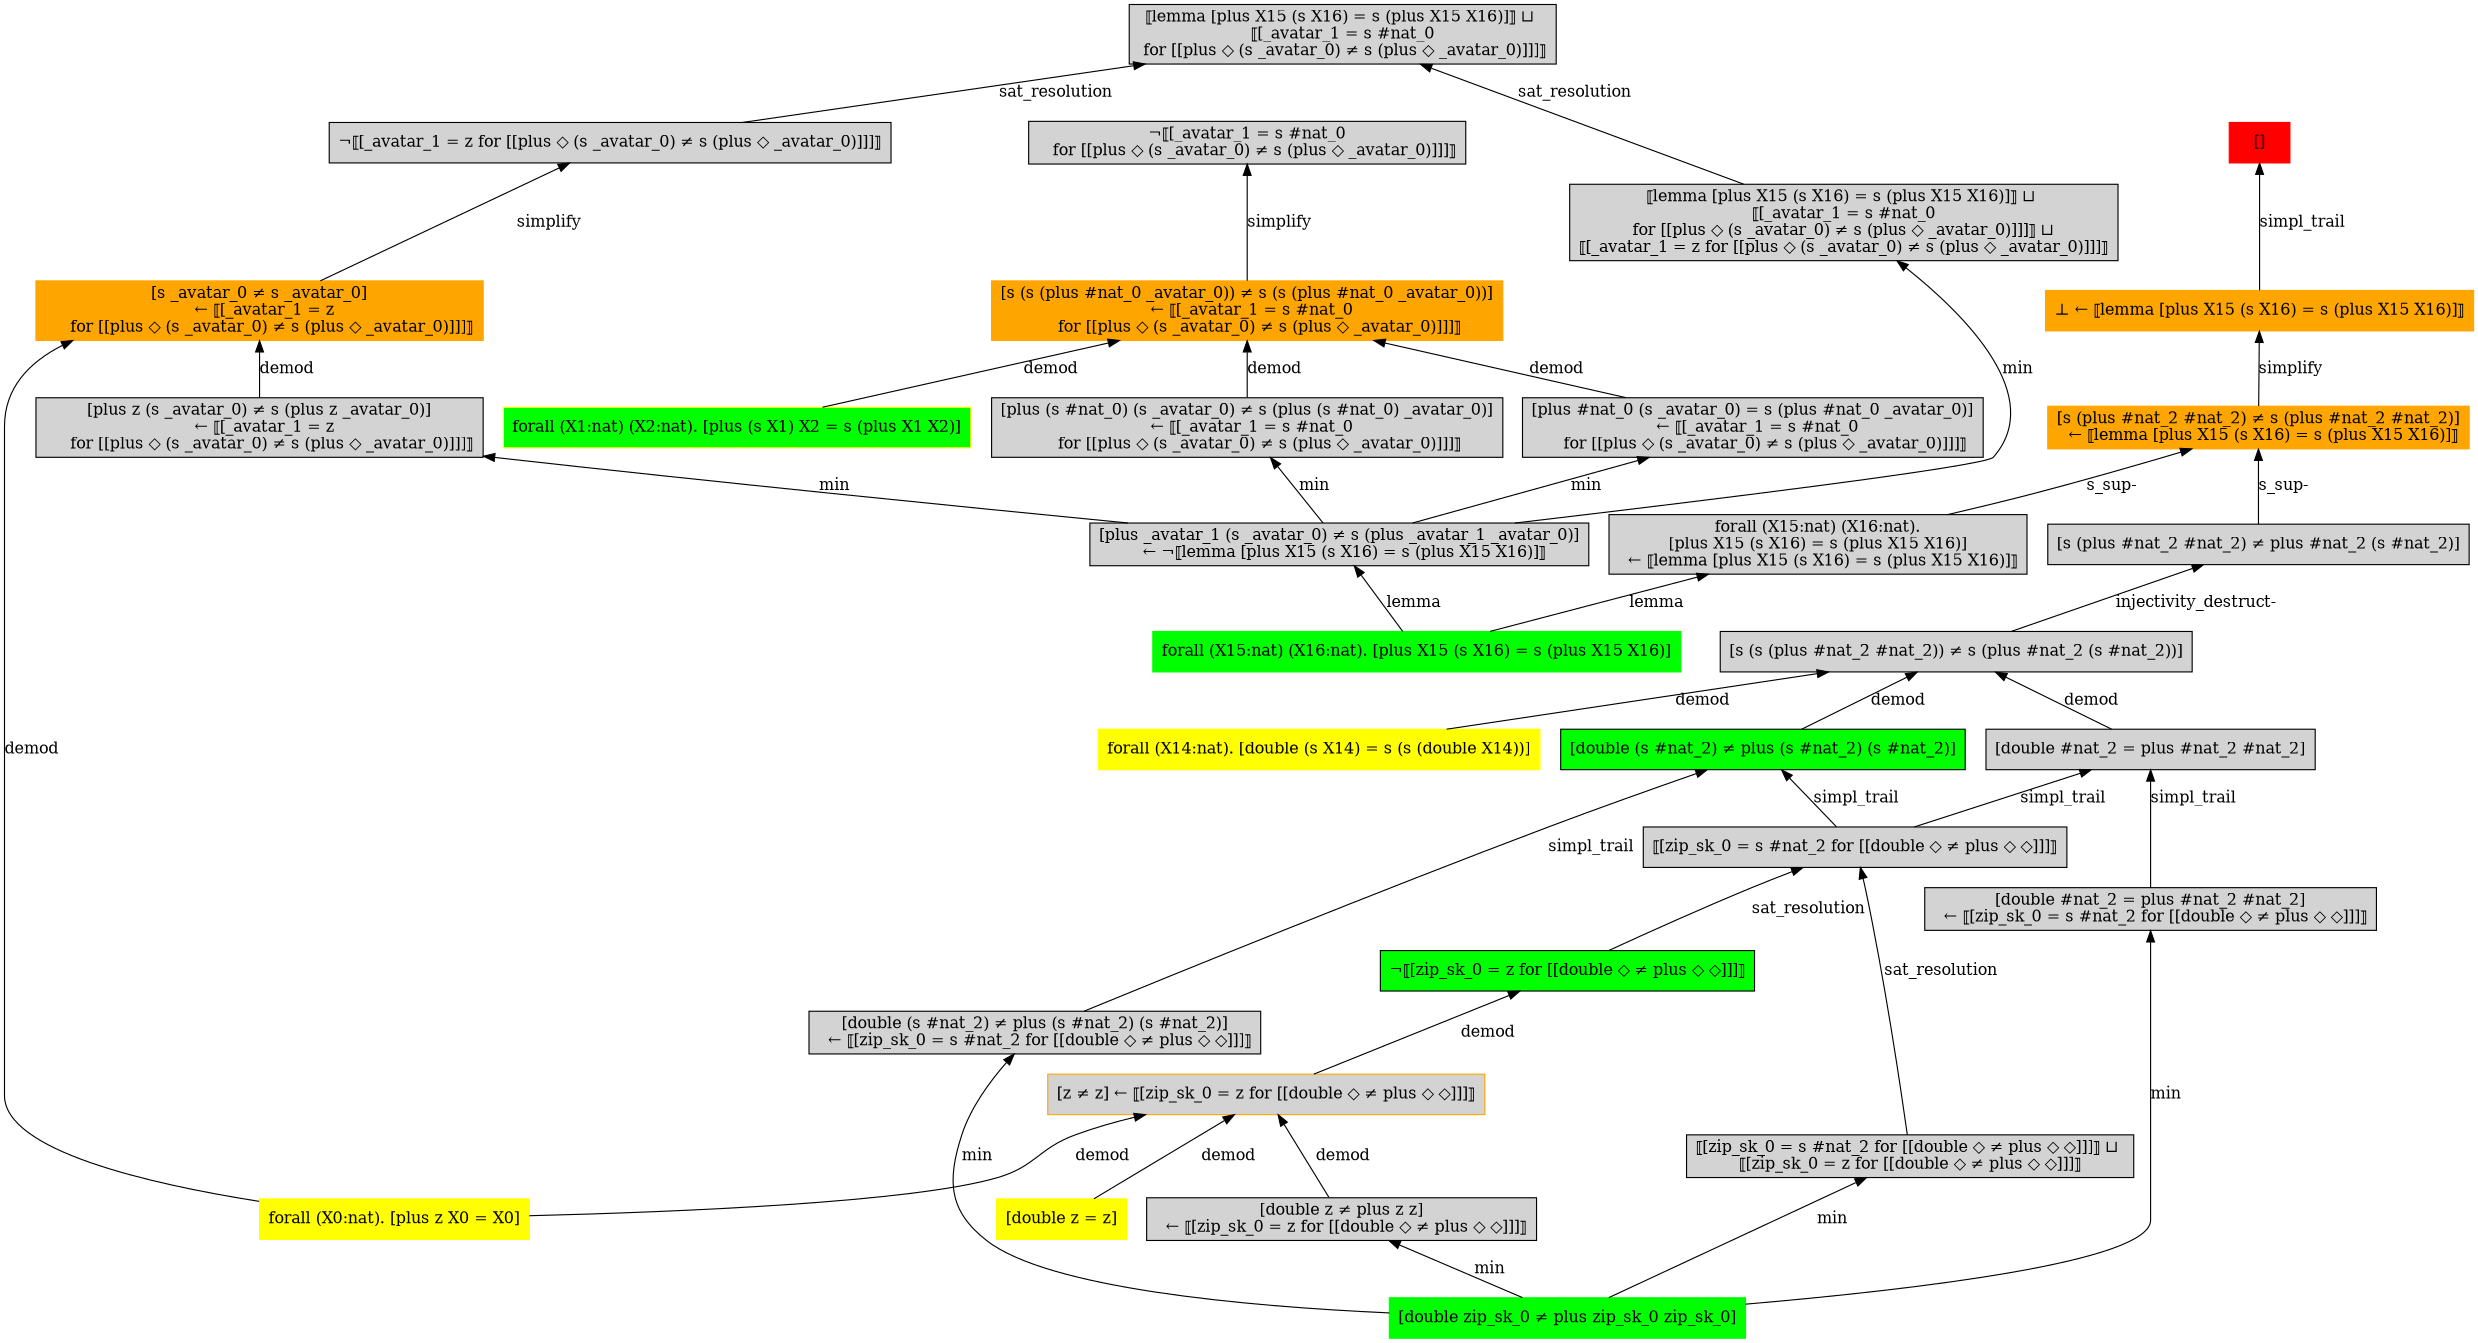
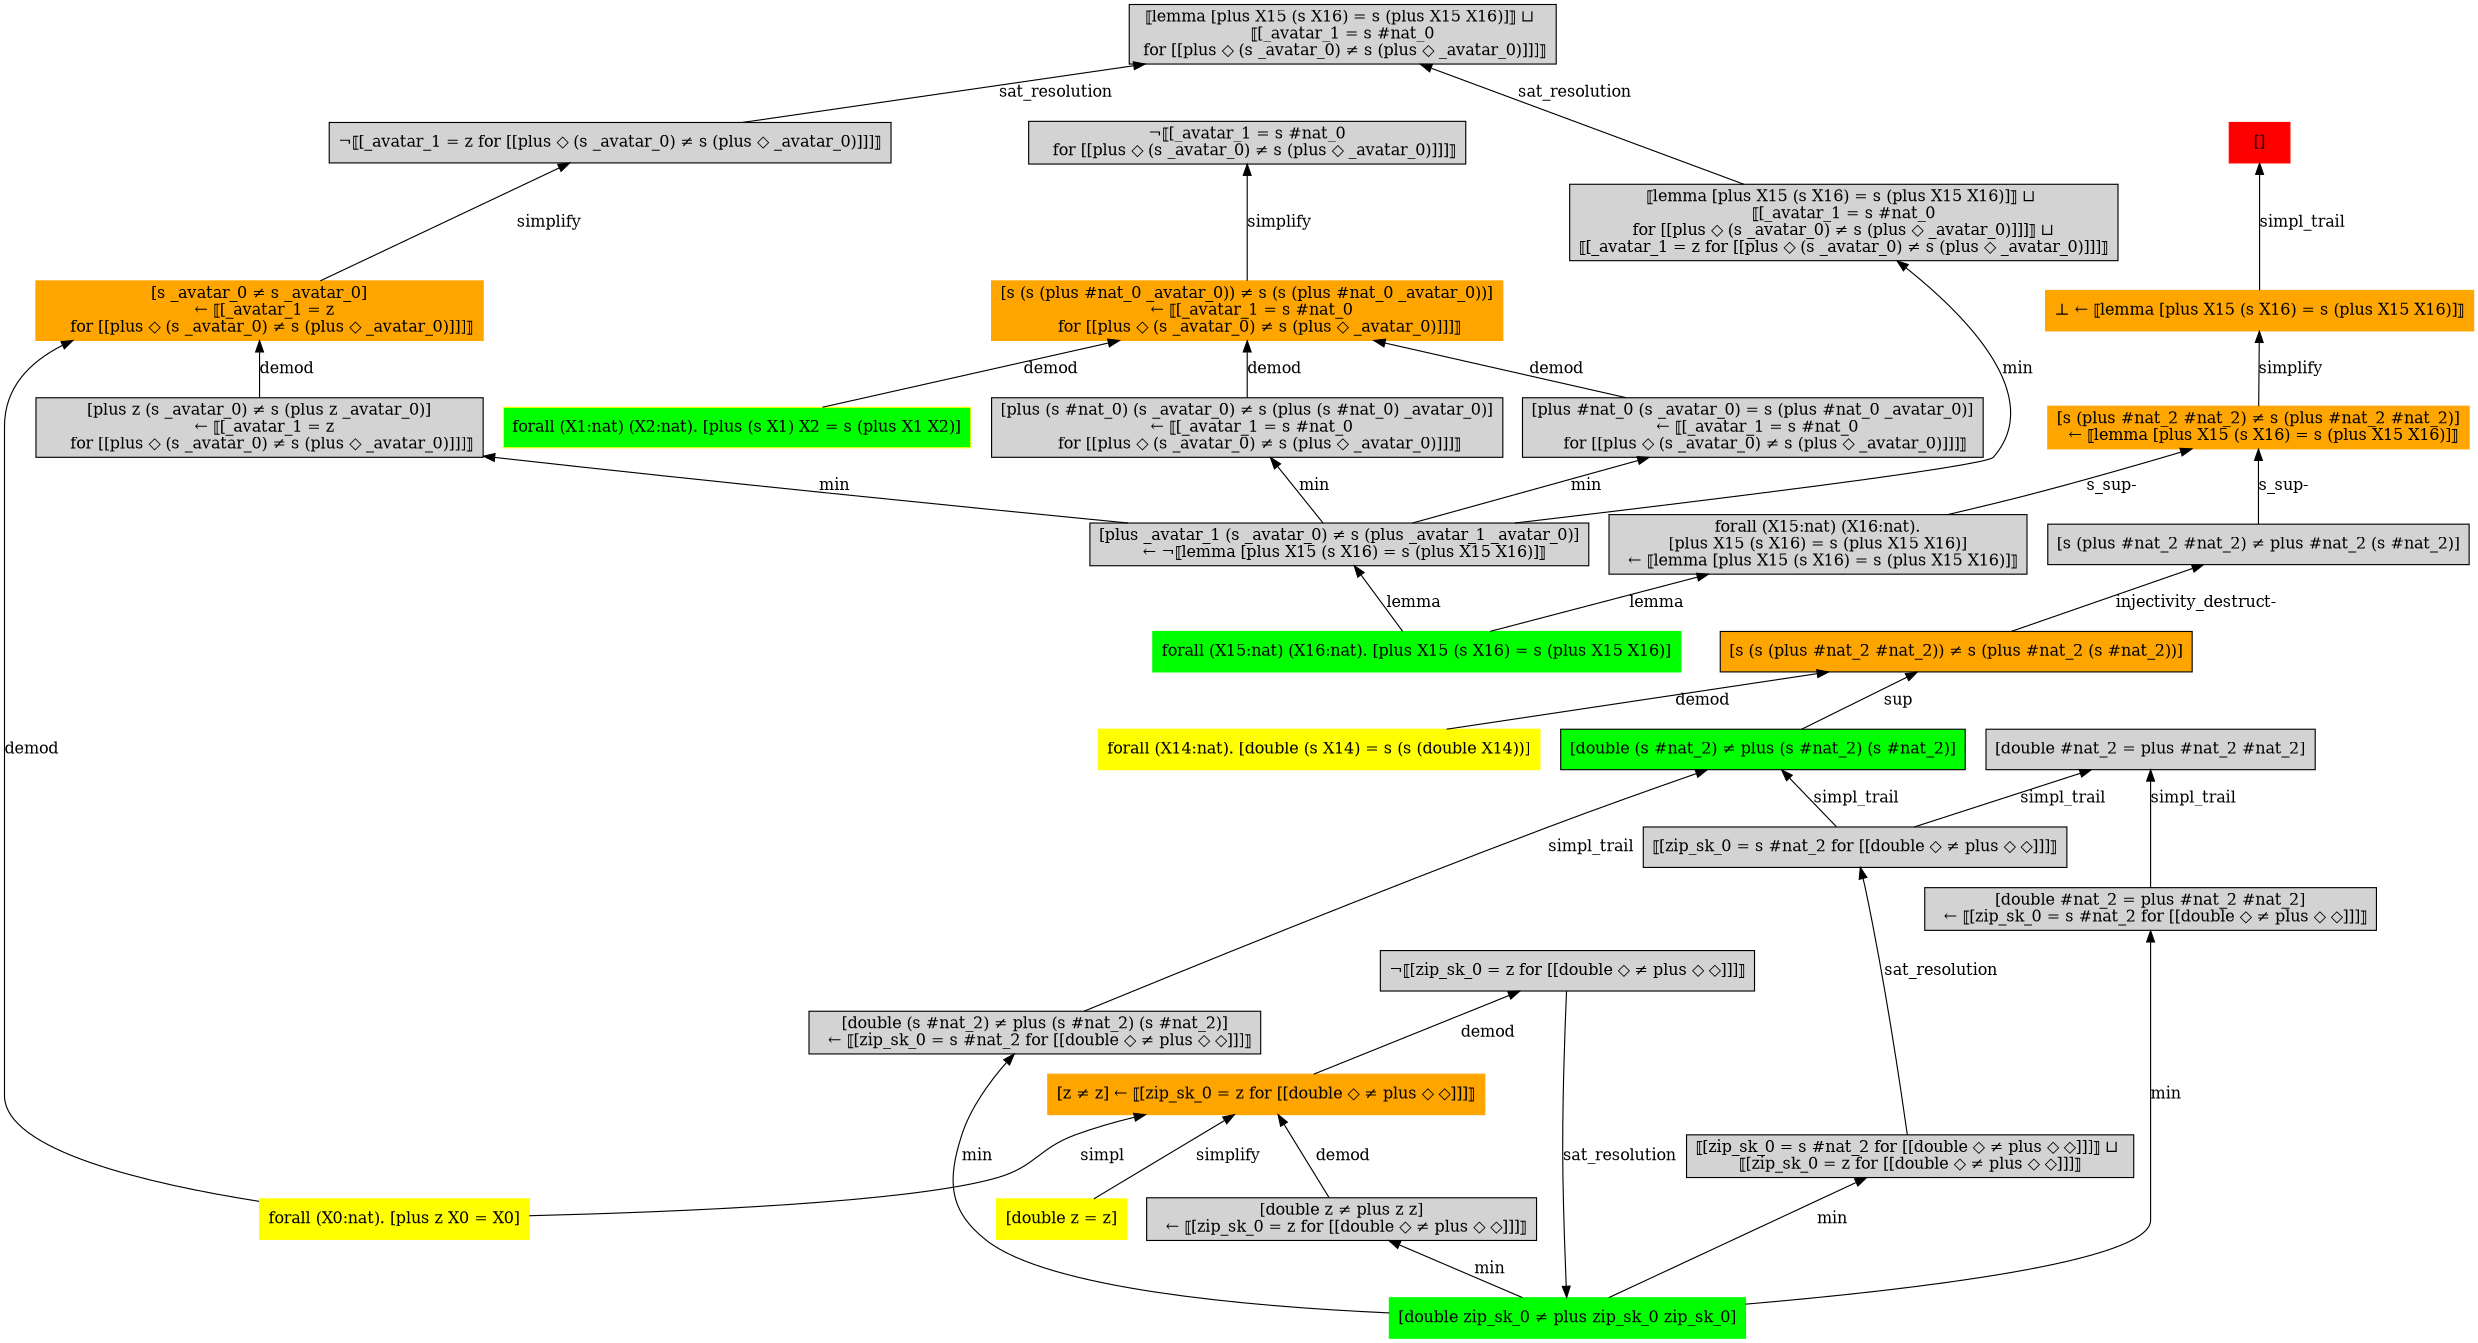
node "[s (s (plus #nat_2 #nat_2)) ≠ s (plus #nat_2 (s #nat_2))]": fillcolor lightgrey -> orange
edge "[double (s #nat_2) ≠ plus (s #nat_2) (s #nat_2)]" -> "[s (s (plus #nat_2 #nat_2)) ≠ s (plus #nat_2 (s #nat_2))]": label "demod" -> "sup"
edge "[double #nat_2 = plus #nat_2 #nat_2]" -> "[s (s (plus #nat_2 #nat_2)) ≠ s (plus #nat_2 (s #nat_2))]": removed, label "demod"
edge "¬⟦[zip_sk_0 = z for [[double ◇ ≠ plus ◇ ◇]]]⟧" -> "⟦[zip_sk_0 = s #nat_2 for [[double ◇ ≠ plus ◇ ◇]]]⟧": now "¬⟦[zip_sk_0 = z for [[double ◇ ≠ plus ◇ ◇]]]⟧" -> "[double zip_sk_0 ≠ plus zip_sk_0 zip_sk_0]"
node "¬⟦[zip_sk_0 = z for [[double ◇ ≠ plus ◇ ◇]]]⟧": fillcolor green -> lightgrey
node "[z ≠ z] ← ⟦[zip_sk_0 = z for [[double ◇ ≠ plus ◇ ◇]]]⟧": fillcolor lightgrey -> orange
edge "forall (X0:nat). [plus z X0 = X0]" -> "[z ≠ z] ← ⟦[zip_sk_0 = z for [[double ◇ ≠ plus ◇ ◇]]]⟧": label "demod" -> "simpl"
edge "[double z = z]" -> "[z ≠ z] ← ⟦[zip_sk_0 = z for [[double ◇ ≠ plus ◇ ◇]]]⟧": label "demod" -> "simplify"
